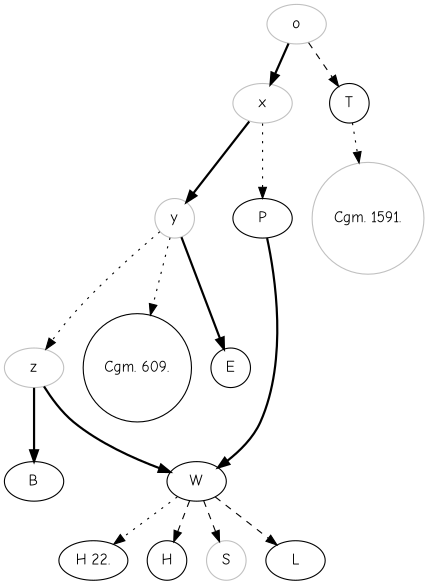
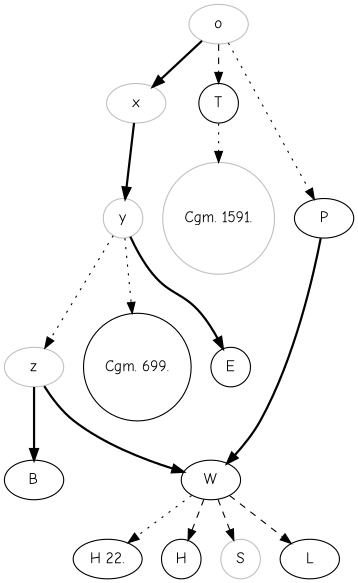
edge "x" -> "P": now "o" -> "P"
node "Cgm. 609.": label "Cgm. 609." -> "Cgm. 699."
